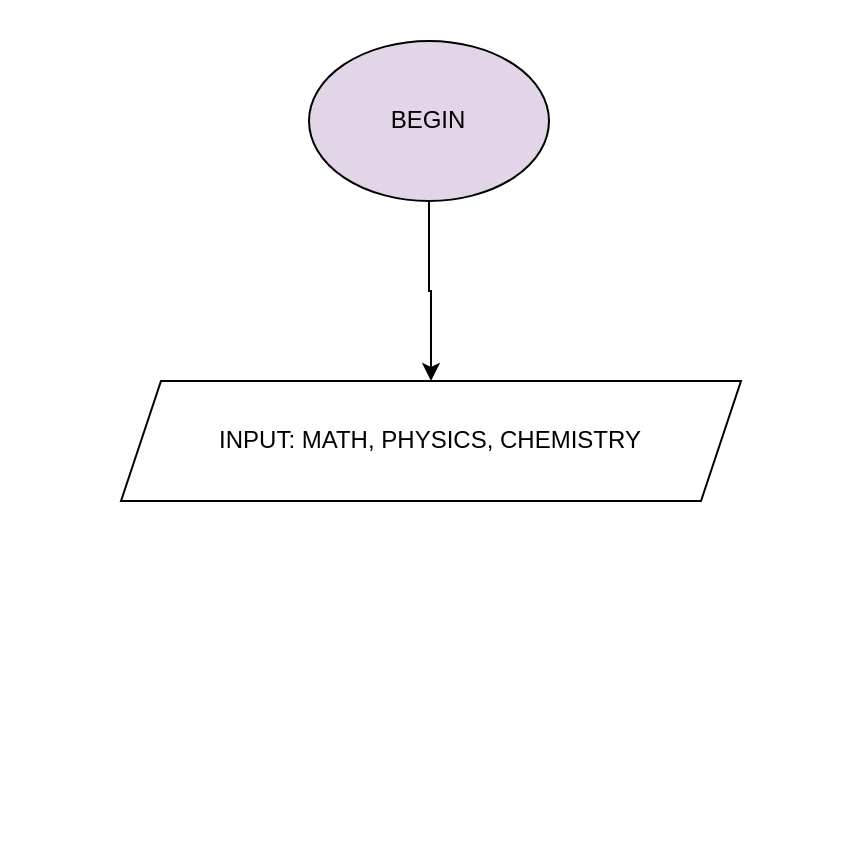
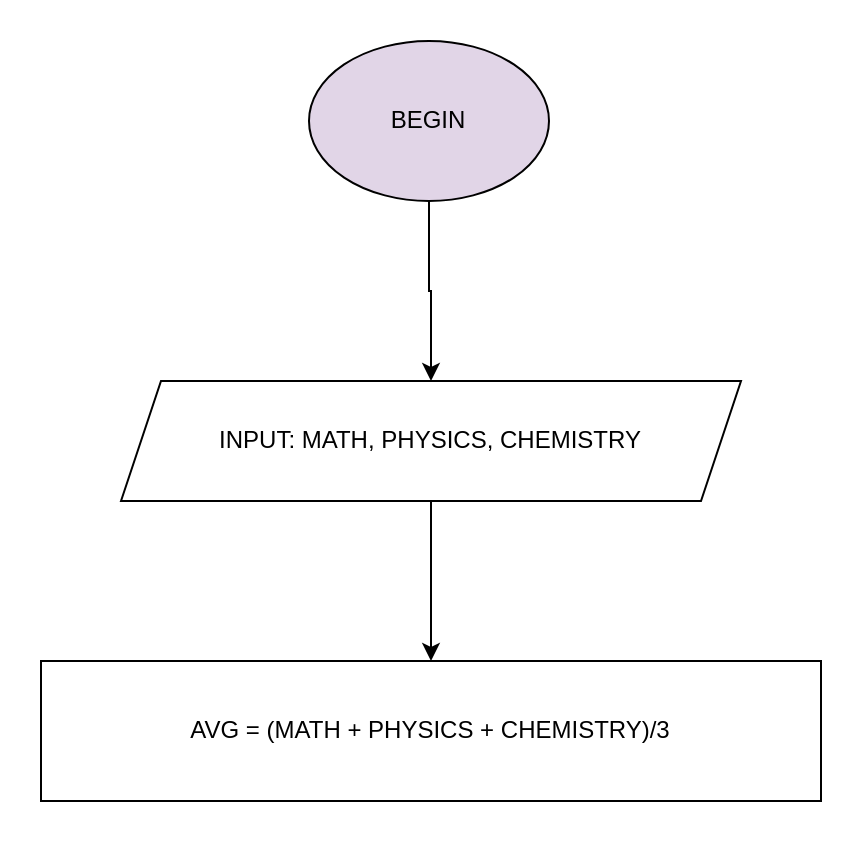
edge "INPUT: MATH, PHYSICS, CHEMISTRY" -> "AVG = (MATH + PHYSICS + CHEMISTRY)/3": added
node "AVG = (MATH + PHYSICS + CHEMISTRY)/3": added
